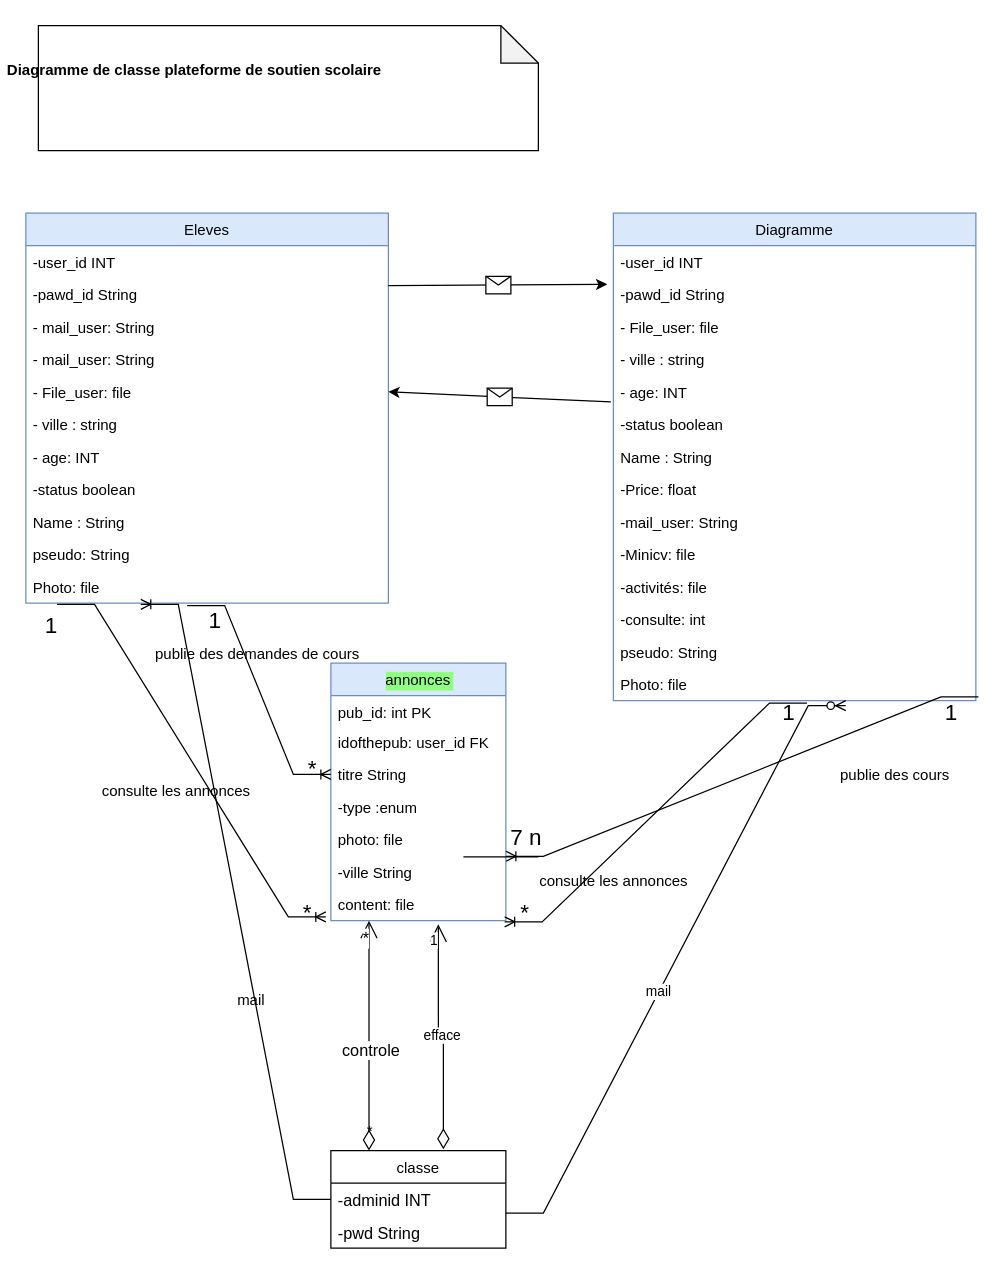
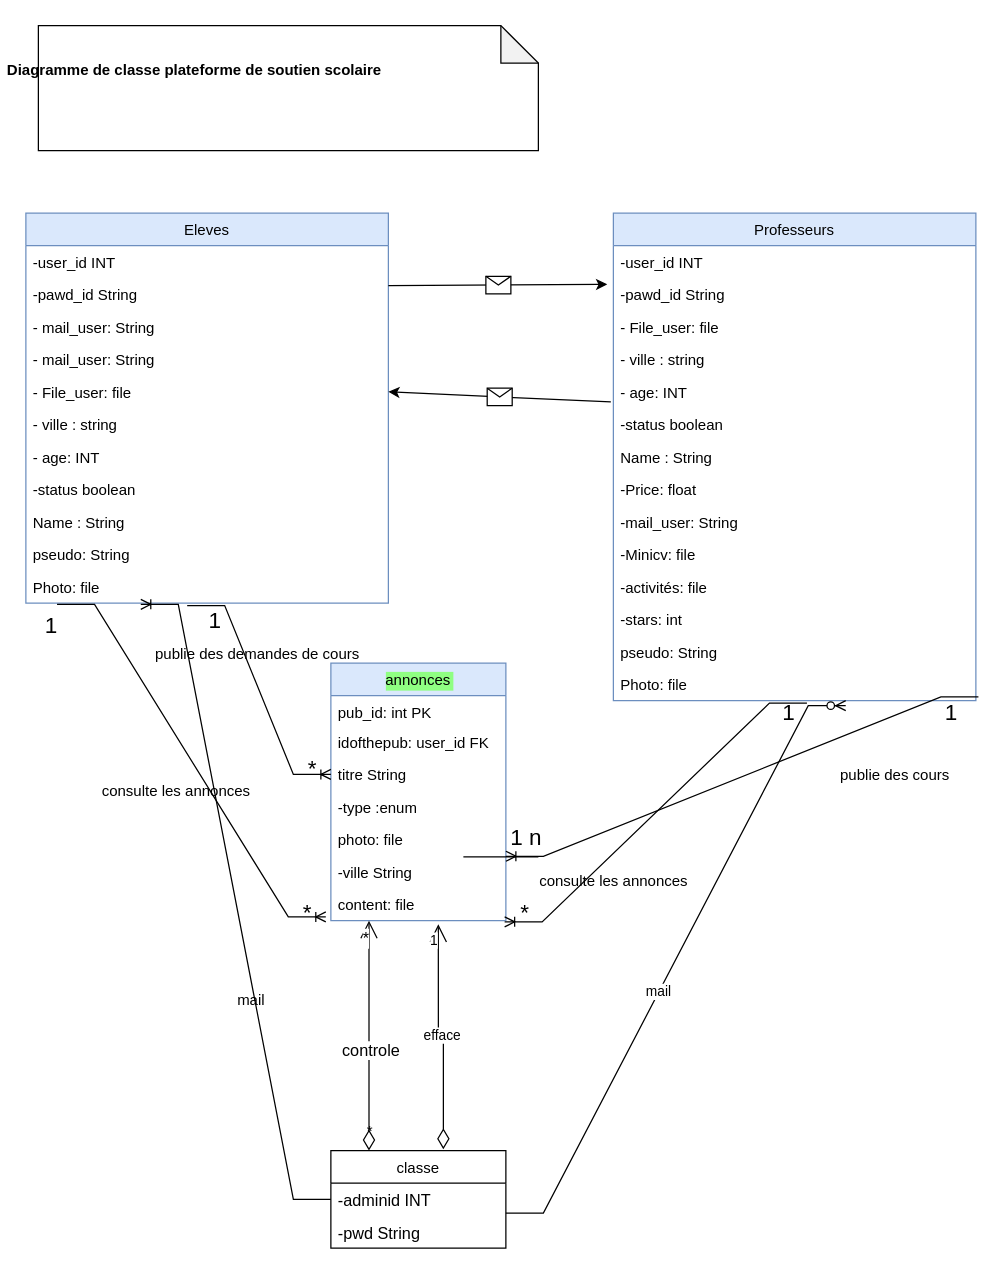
node "Diagramme": label "Diagramme" -> "Professeurs"
node "-consulte: int": label "-consulte: int" -> "-stars: int"
node "7 n": label "7 n" -> "1 n"
